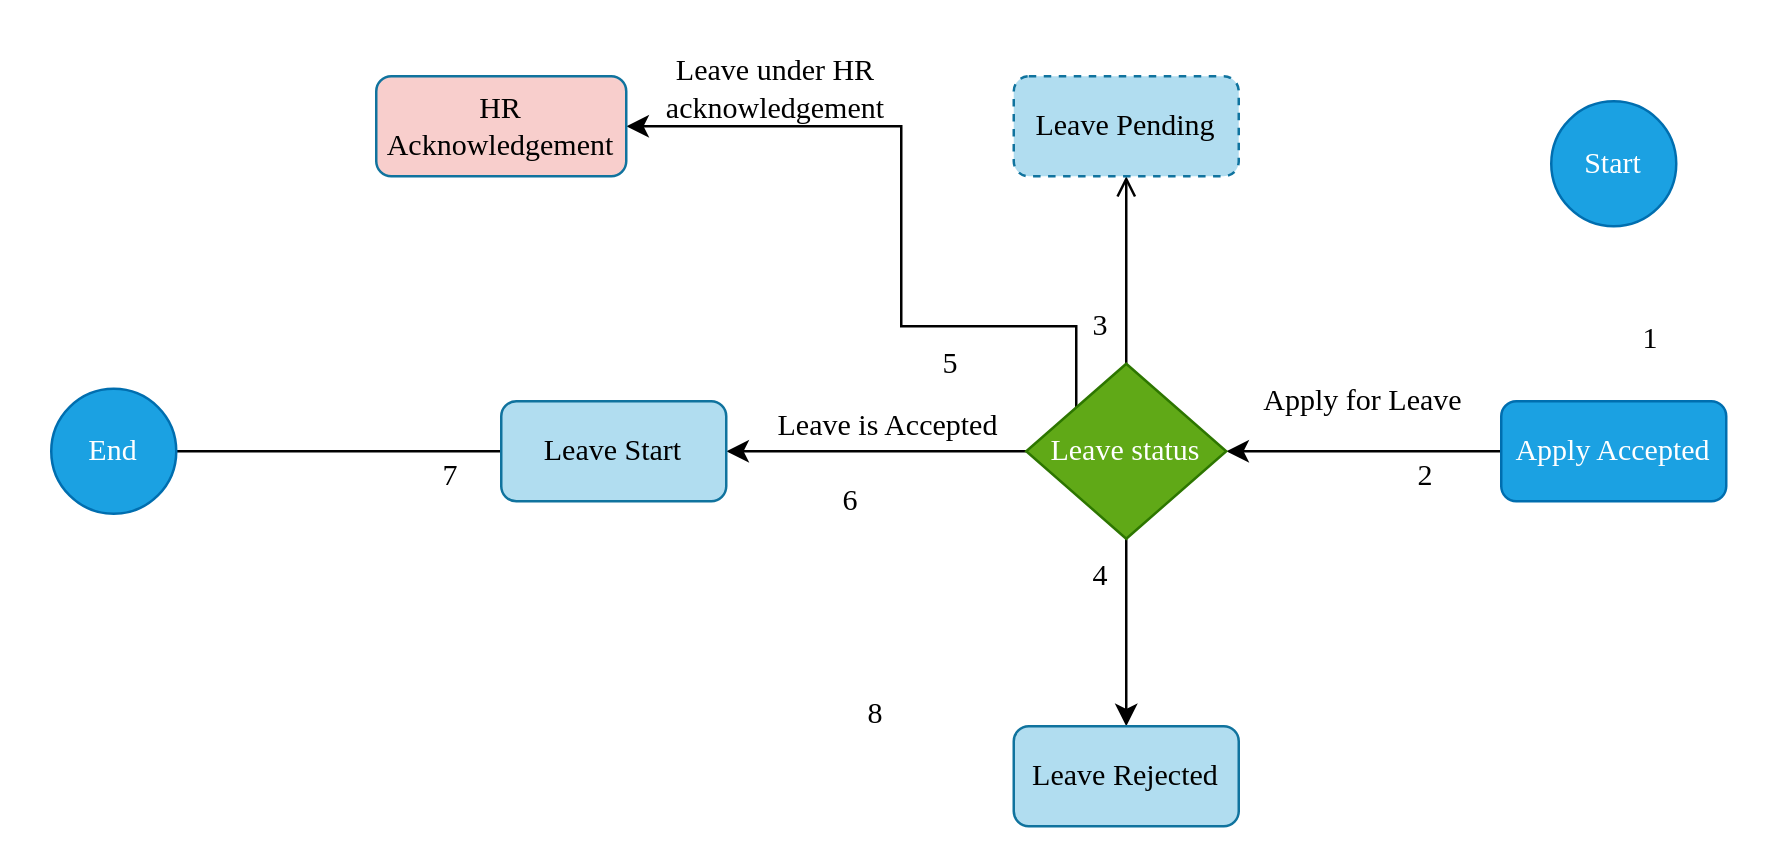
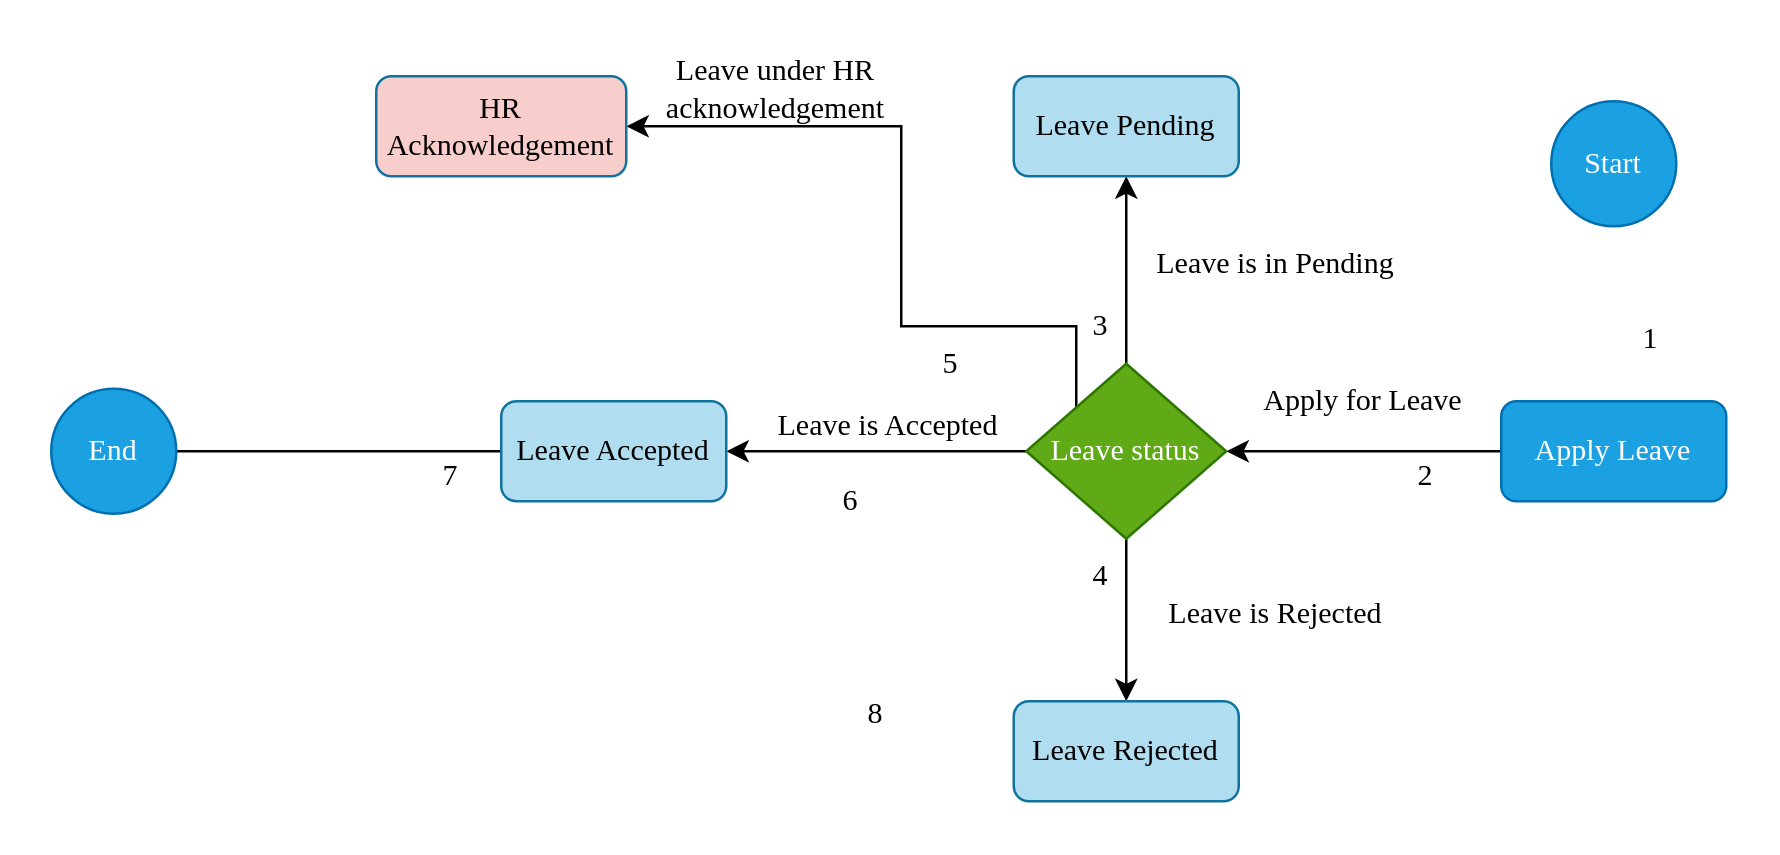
node "Leave Pending": style dashed -> solid
edge "Leave status" -> "Leave Pending": arrowhead open -> classic
node "Leave is in Pending": added
node "Leave Start": label "Leave Start" -> "Leave Accepted"
node "Apply Accepted": label "Apply Accepted" -> "Apply Leave"
node "Leave is Rejected": added
node "Leave Rejected": moved (1126, 776) -> (1126, 751)
